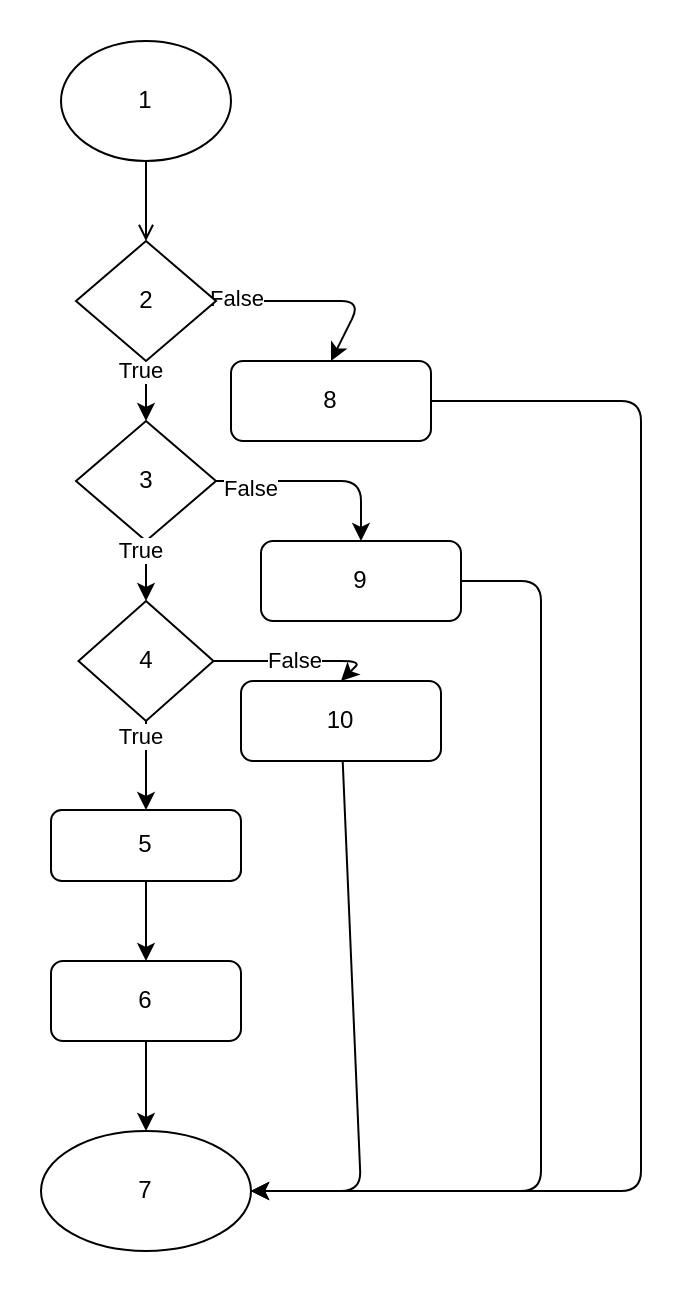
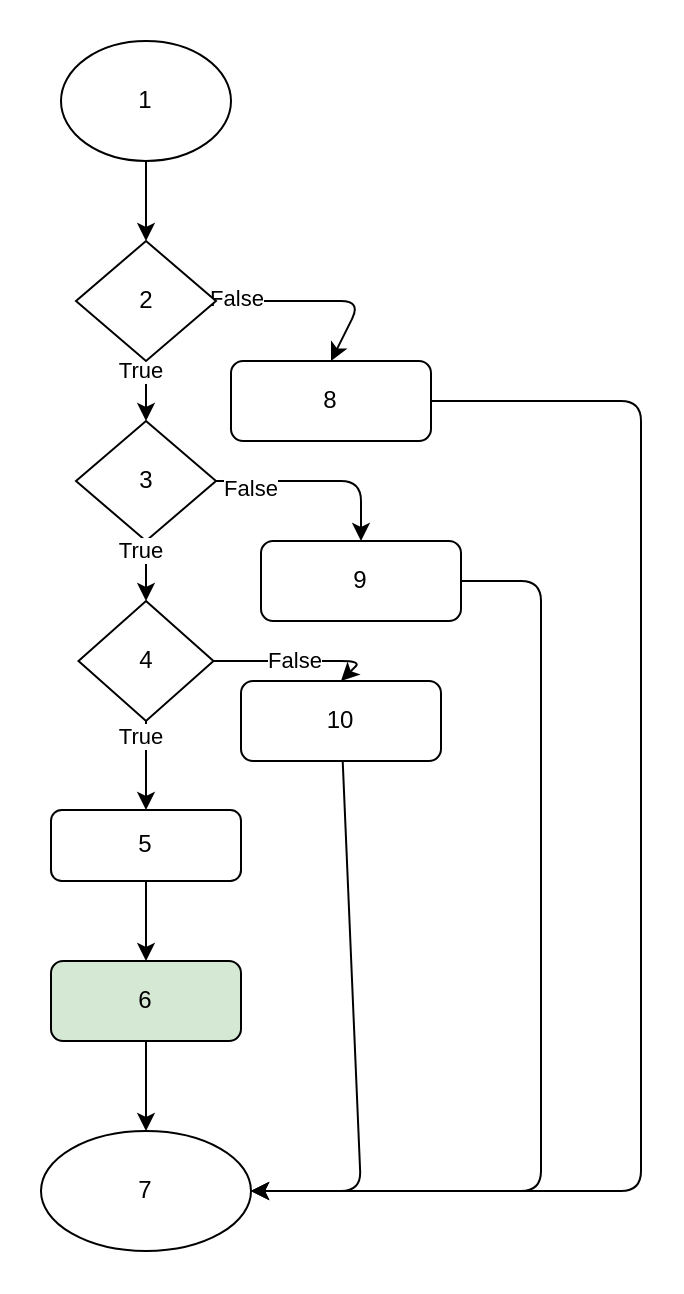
edge "1" -> "2": arrowhead open -> classic
node "6": fillcolor #ffffff -> #d5e8d4
